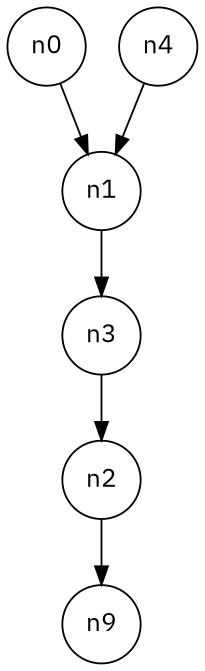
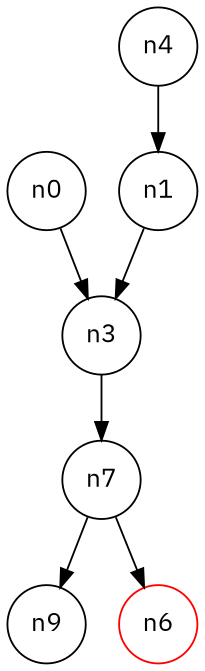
edge "n0" -> "n1": now "n0" -> "n3"
node "n2": label "n2" -> "n7"
node "n6": added
